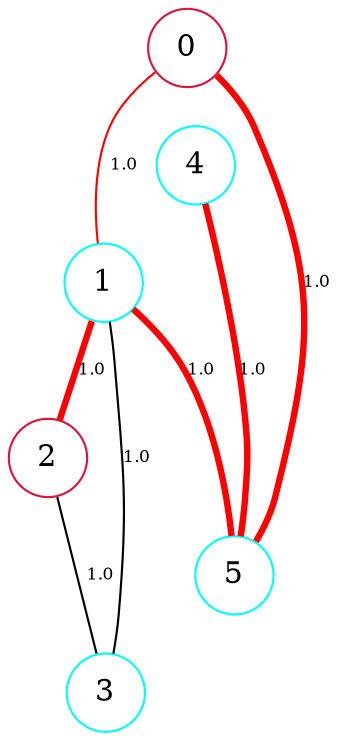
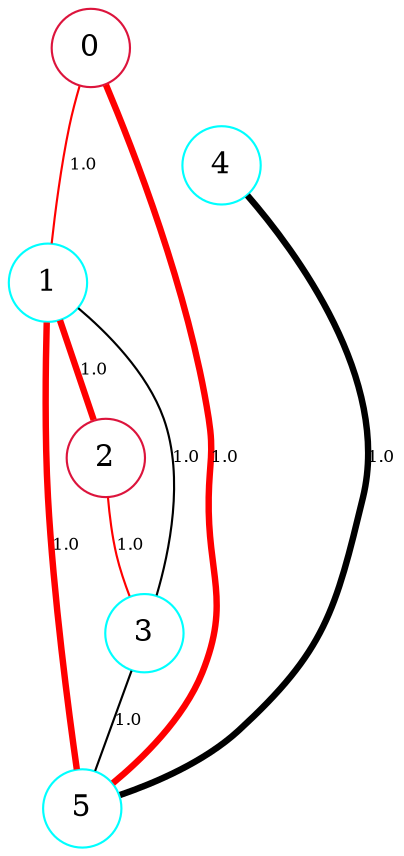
edge "4" -- "5": color red -> black
edge "2" -- "3": color black -> red
edge "3" -- "5": added, label "1.0"
